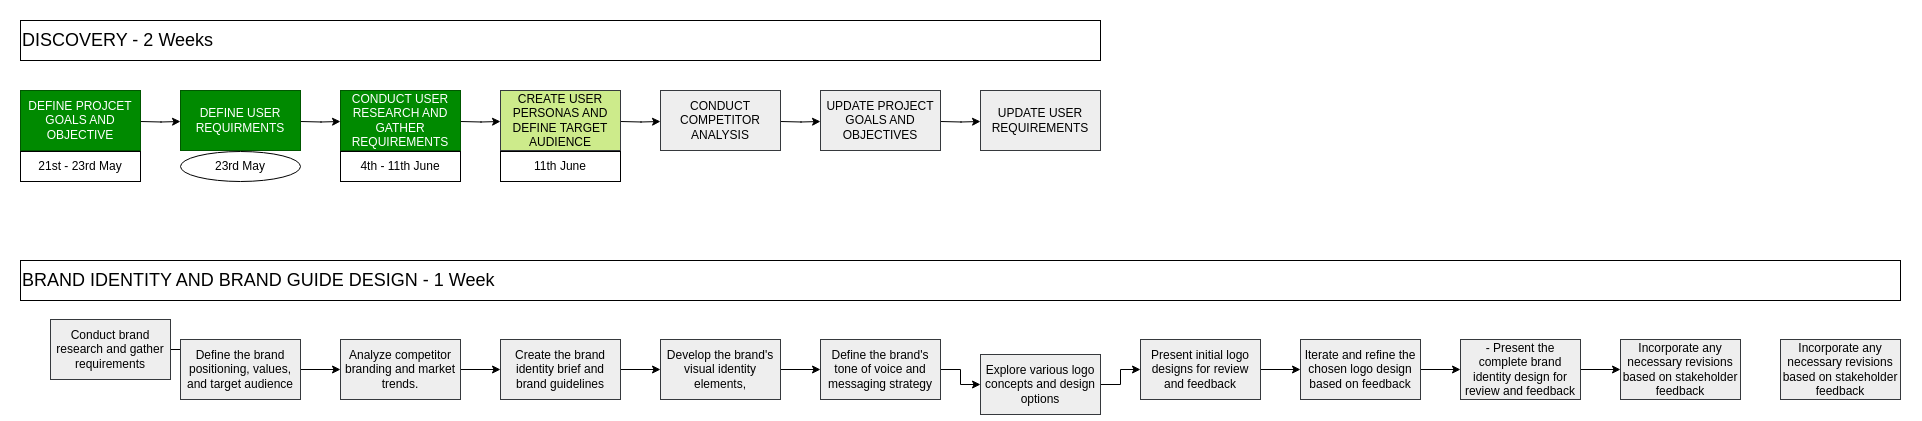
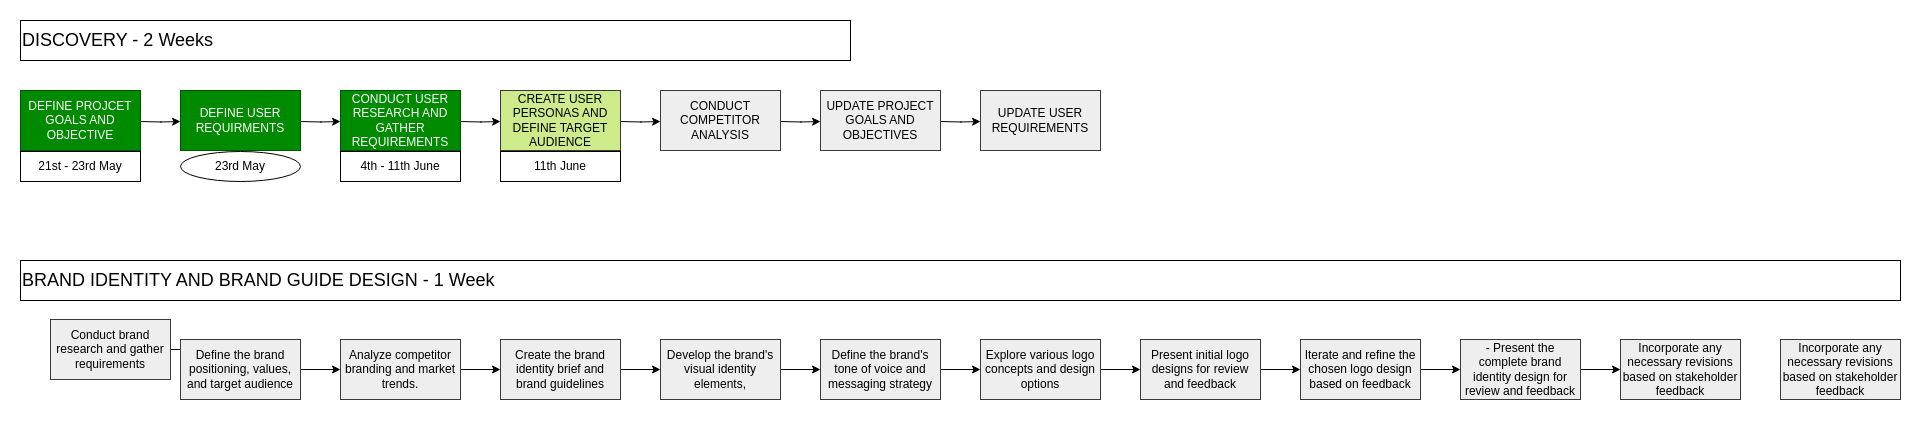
node "DISCOVERY - 2 Weeks": size 1080x40 -> 830x40
node "Explore various logo concepts and design options": moved (1041, 385) -> (1041, 370)
